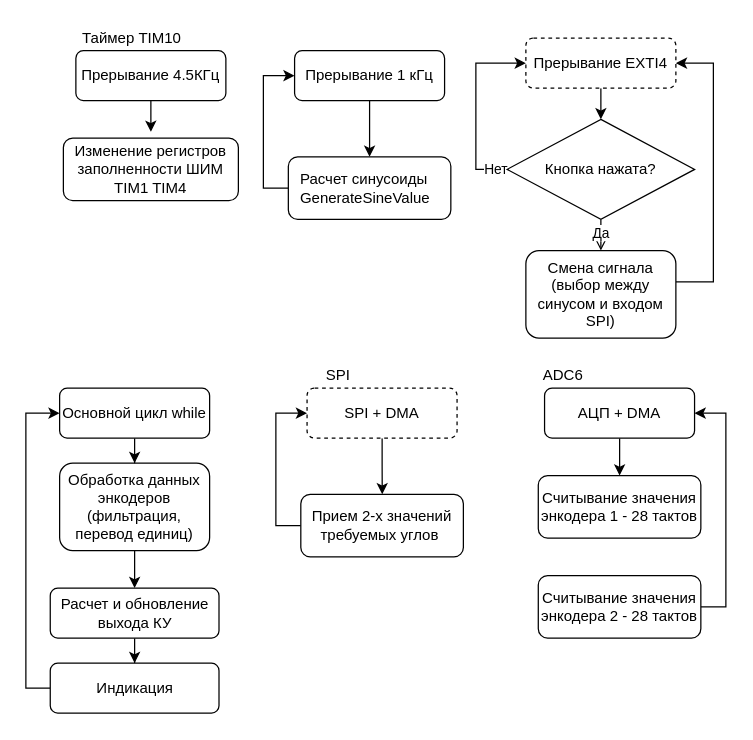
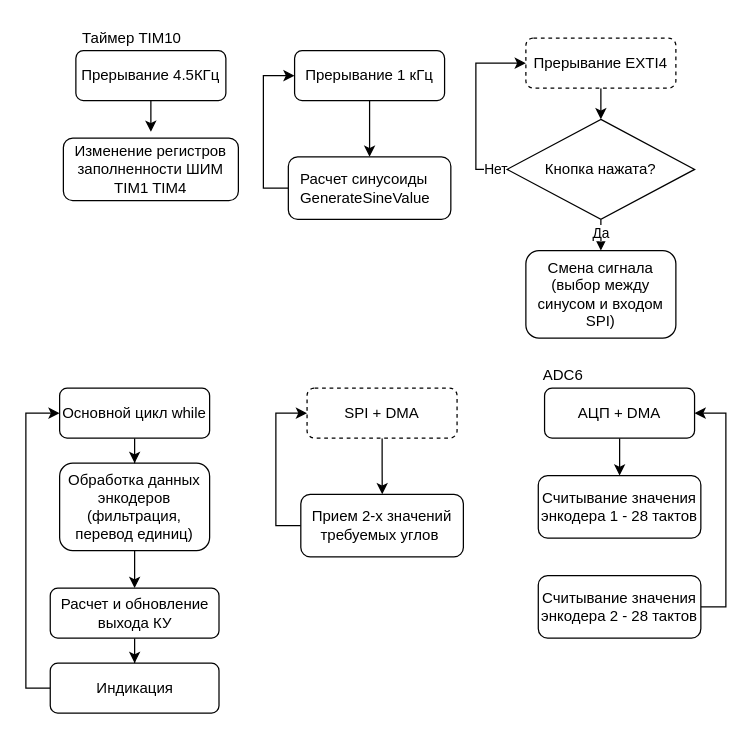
edge "Смена сигнала (выбор между синусом и входом SPI)" -> "Прерывание EXTI4": removed
edge "Кнопка нажата?" -> "Смена сигнала (выбор между синусом и входом SPI)": arrowhead open -> classic
node "SPI": removed
